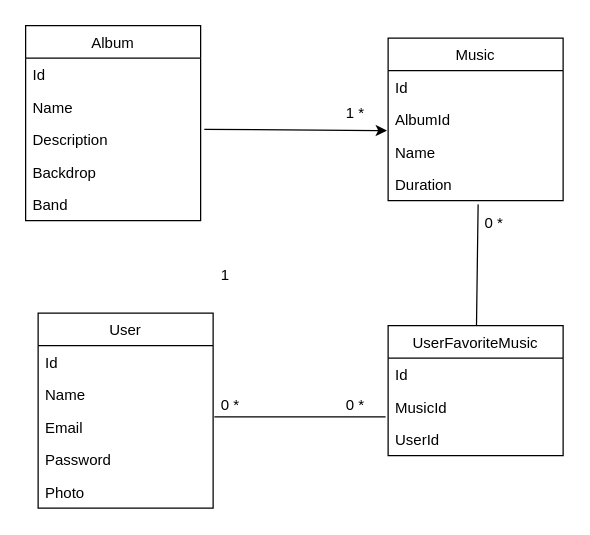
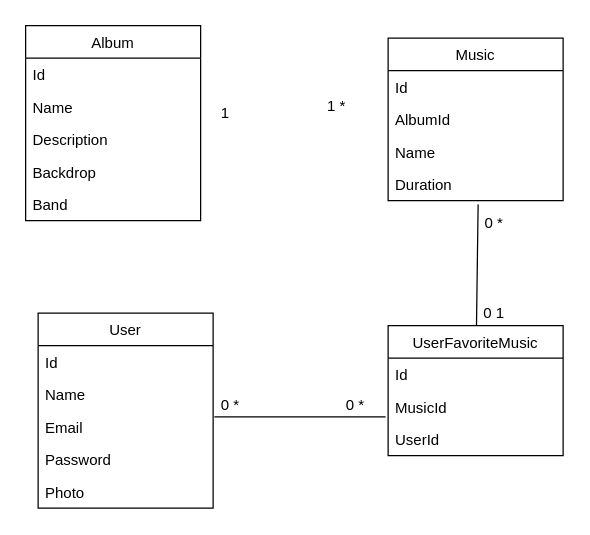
node "1 *": moved (356, 113) -> (337, 107)
edge "Description" -> "AlbumId": removed
node "1": moved (226, 276) -> (226, 113)
node "0 1": added
